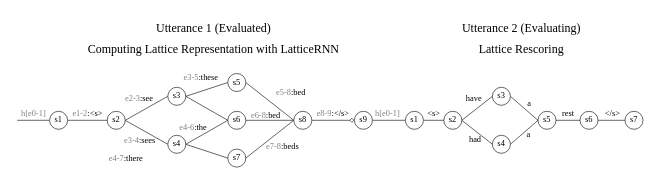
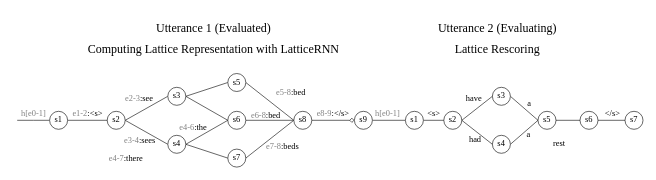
node "Utterance 2 (Evaluating) Lattice Rescoring": moved (521, 36) -> (497, 36)
node "e3-5:these": removed
node "rest": moved (568, 114) -> (559, 144)
